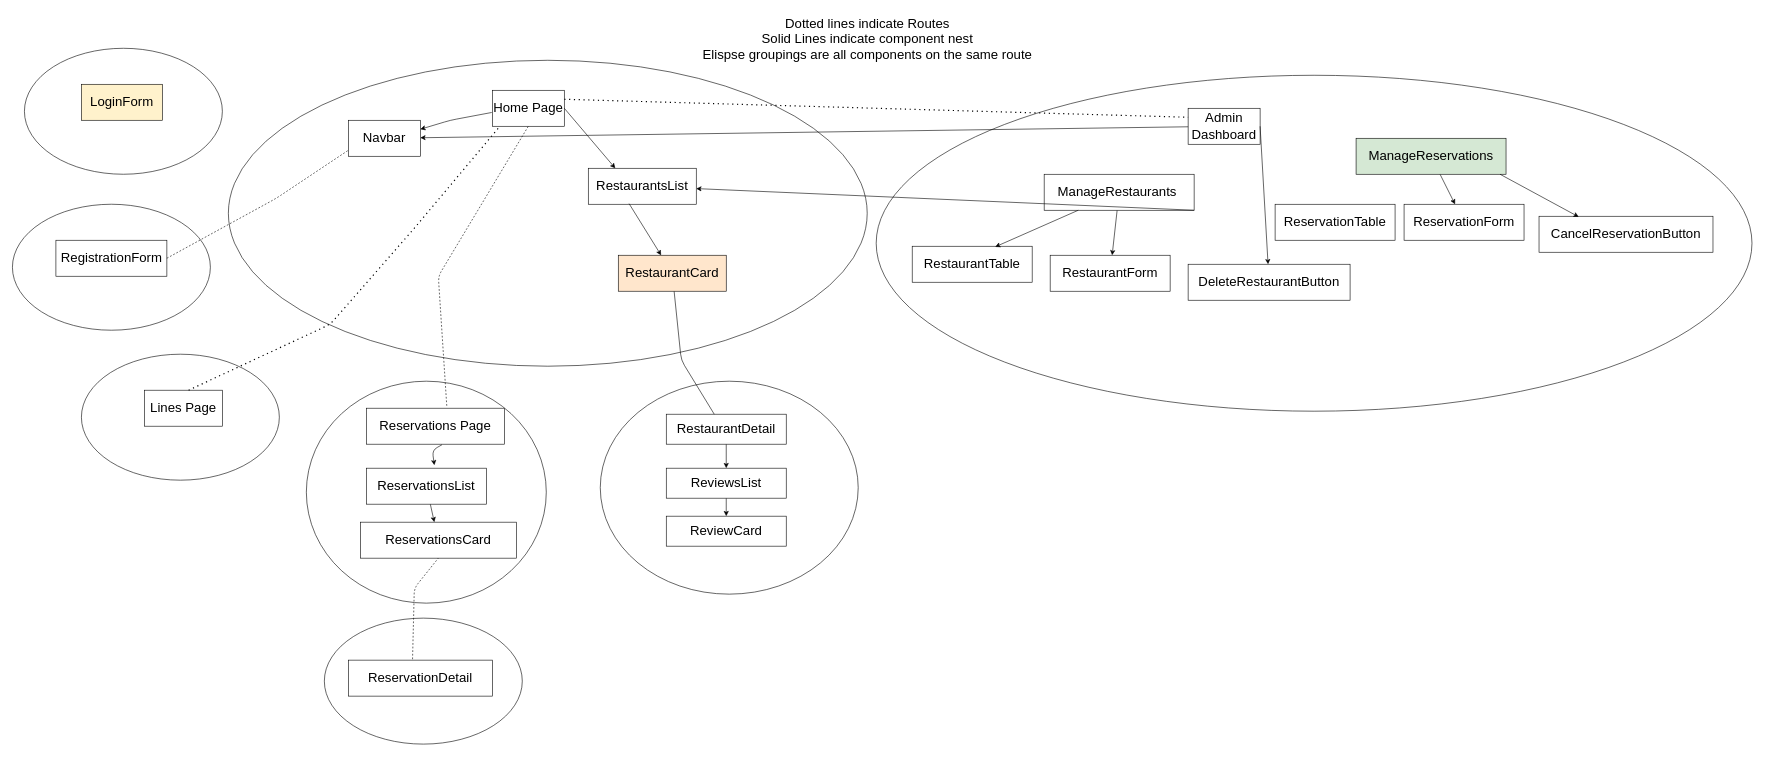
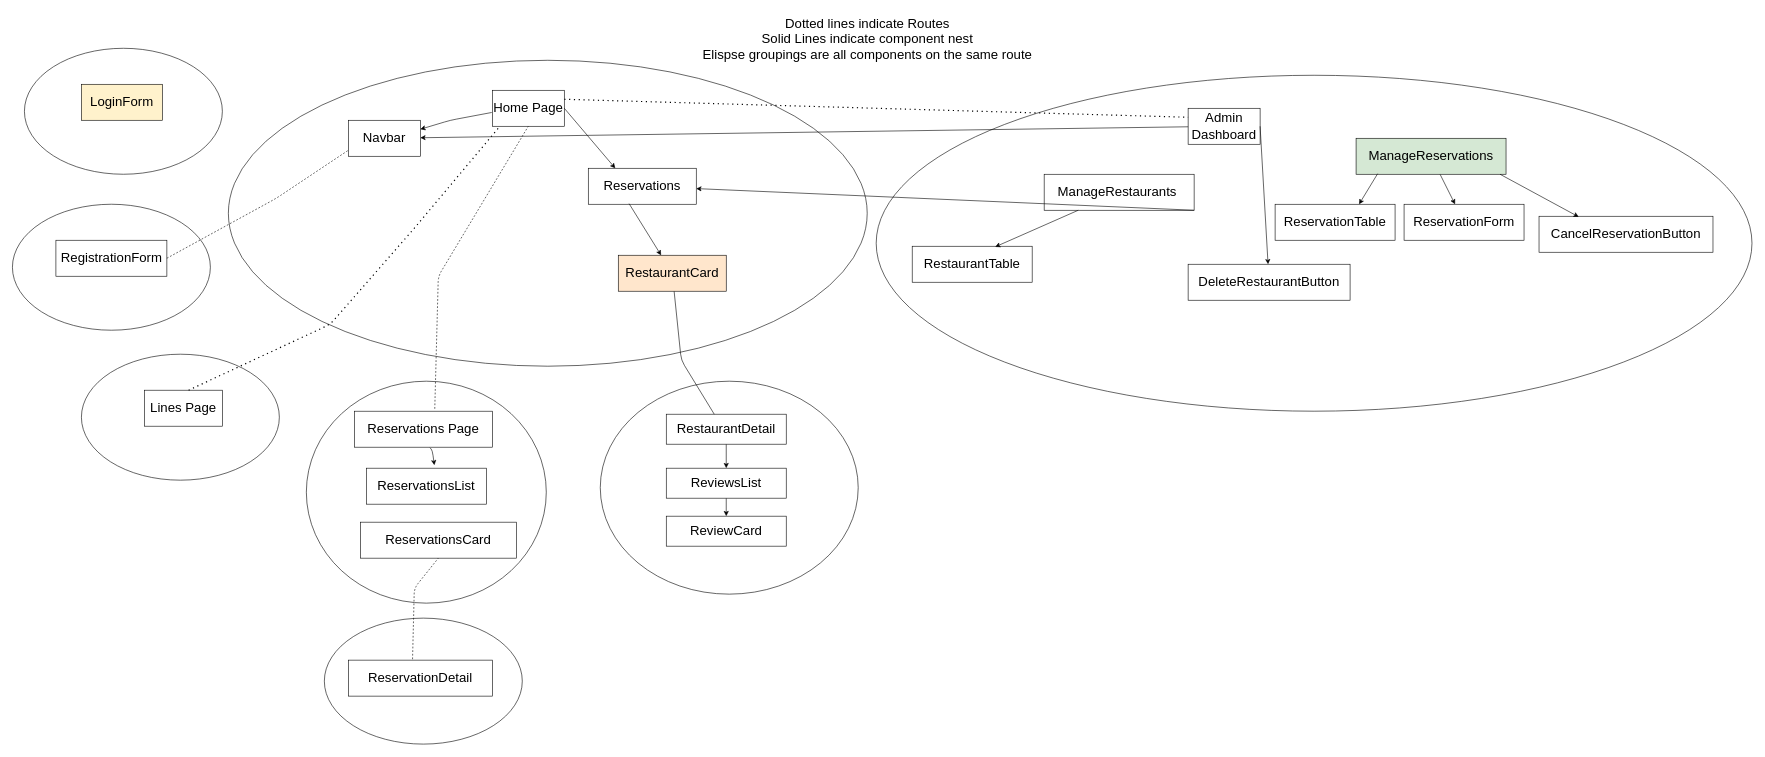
node "RestaurantsList": label "RestaurantsList" -> "Reservations"
edge "ManageReservations" -> "ReservationTable": added
edge "ManageRestaurants" -> "RestaurantForm": removed
node "RestaurantForm": removed
node "Reservations Page": moved (435, 426) -> (423, 429)
edge "ReservationsList" -> "ReservationsCard": removed
